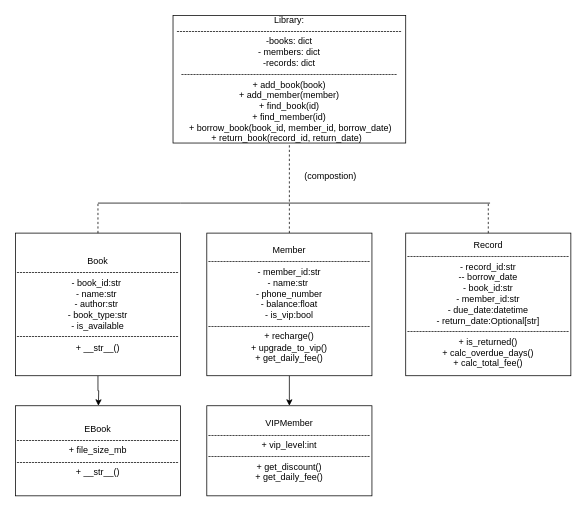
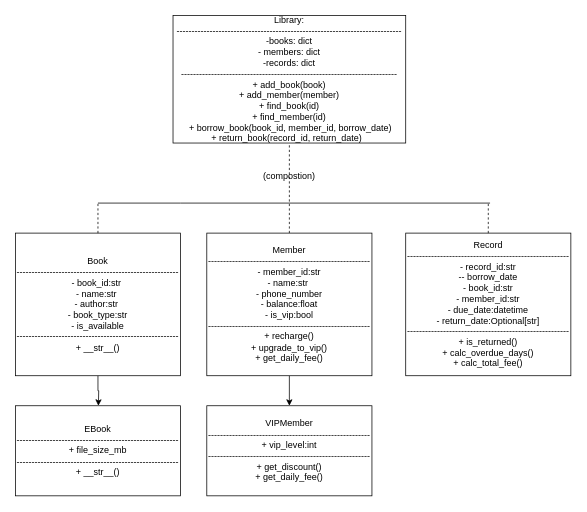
node "(compostion)": moved (330, 177) -> (289, 177)
